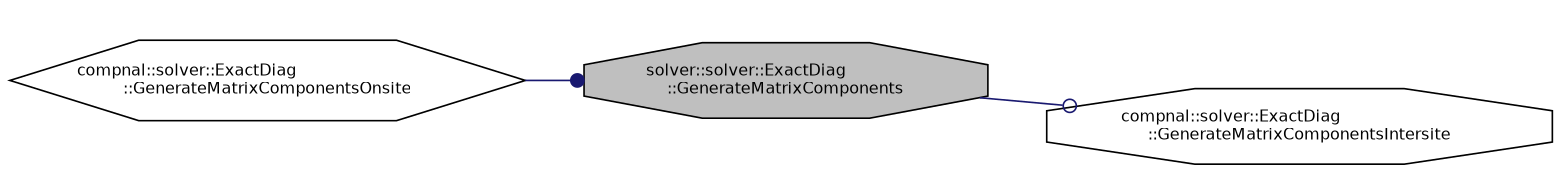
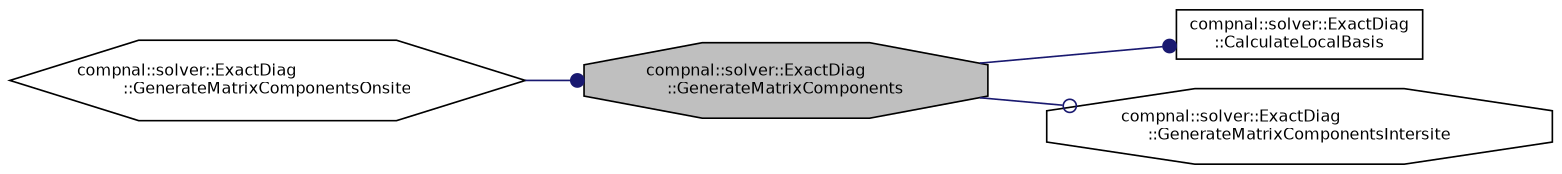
node "compnal::solver::ExactDiag ::CalculateLocalBasis": added
node "solver::solver::ExactDiag ::GenerateMatrixComponents": label "solver::solver::ExactDiag ::GenerateMatrixComponents" -> "compnal::solver::ExactDiag ::GenerateMatrixComponents"
